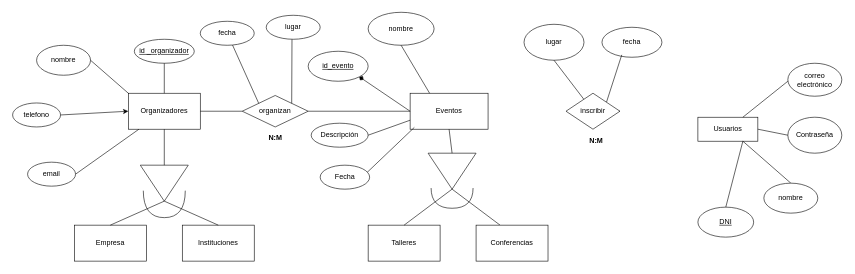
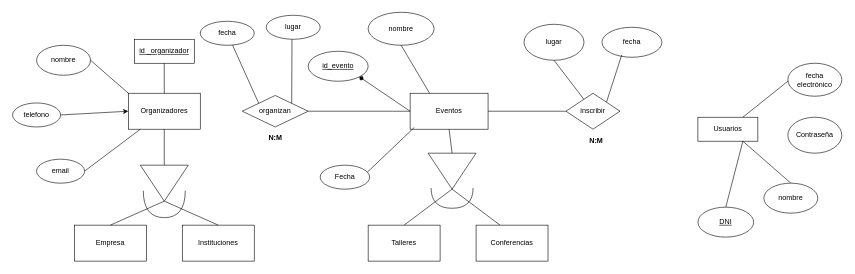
node "id _organizador": shape ellipse -> rectangle
node "correo electrónico": label "correo electrónico" -> "fecha electrónico"
edge "Organizadores" -- "organizan": removed
edge "Eventos" -- "inscribir": added
edge "Eventos" -- "Descripción": removed
edge "Usuarios" -- "Contraseña": removed
node "Descripción": removed
node "email": moved (51, 174) -> (60, 171)
